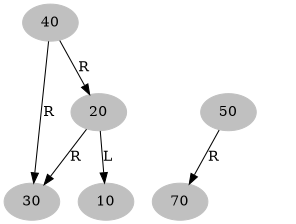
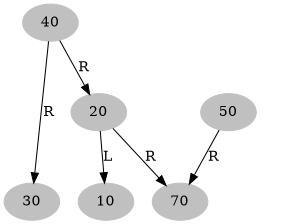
edge "20" -> "30": now "20" -> "70"
